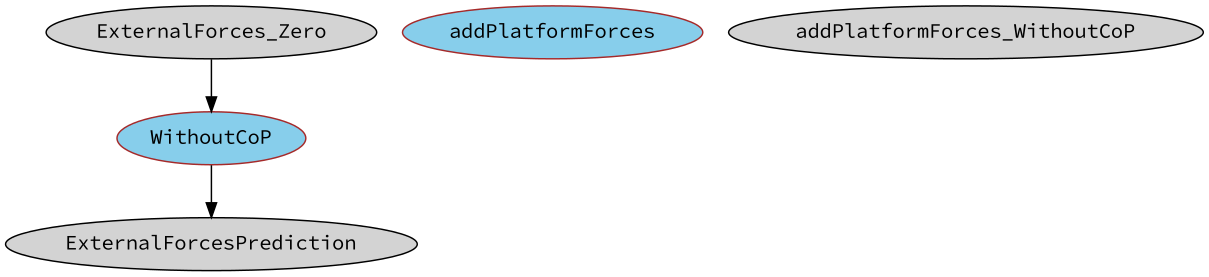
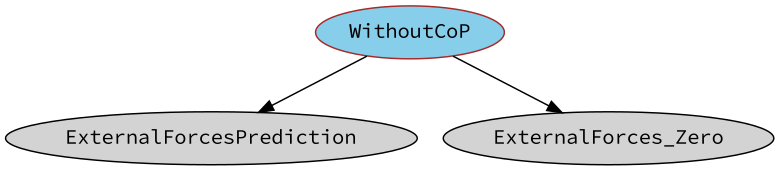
node "addPlatformForces": removed
node "addPlatformForces_WithoutCoP": removed
edge "ExternalForces_Zero" -> "WithoutCoP": reversed
